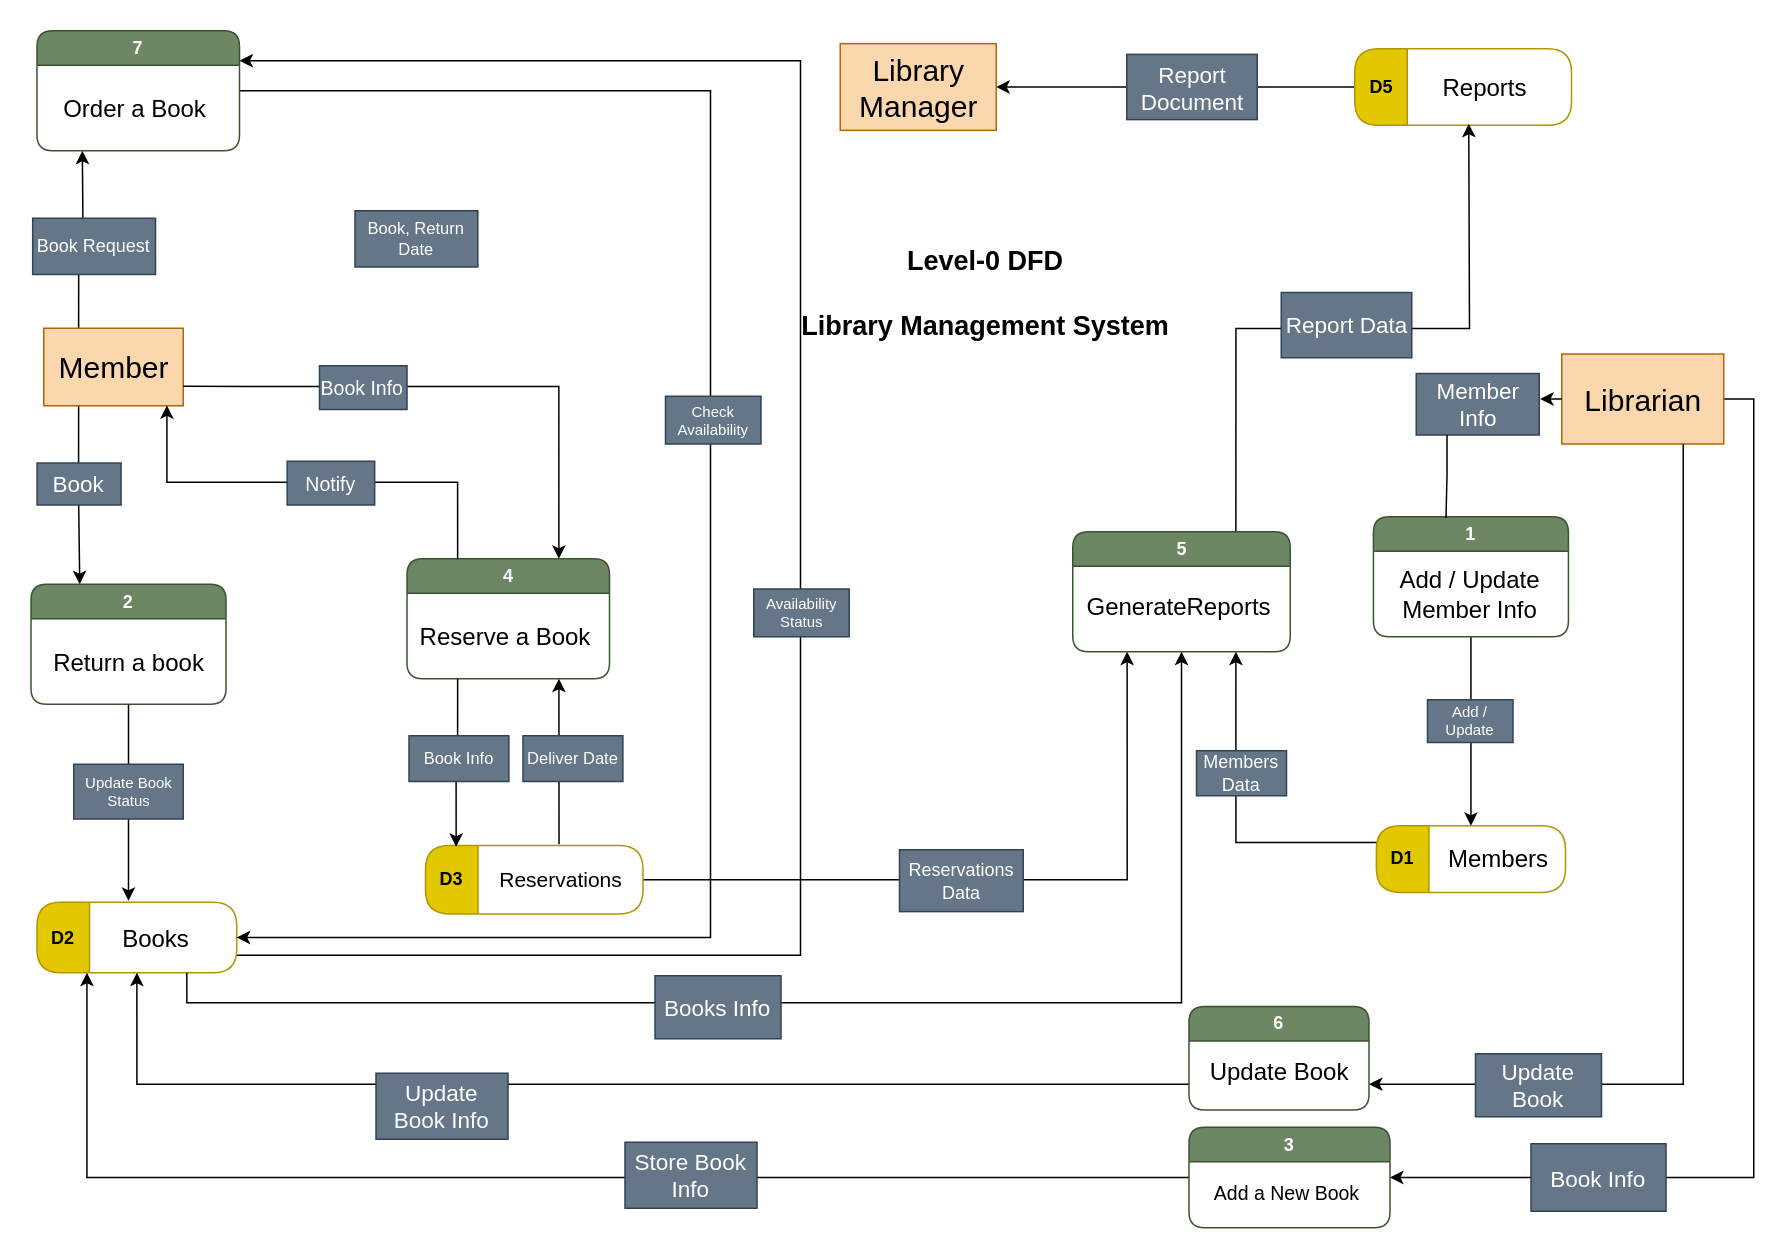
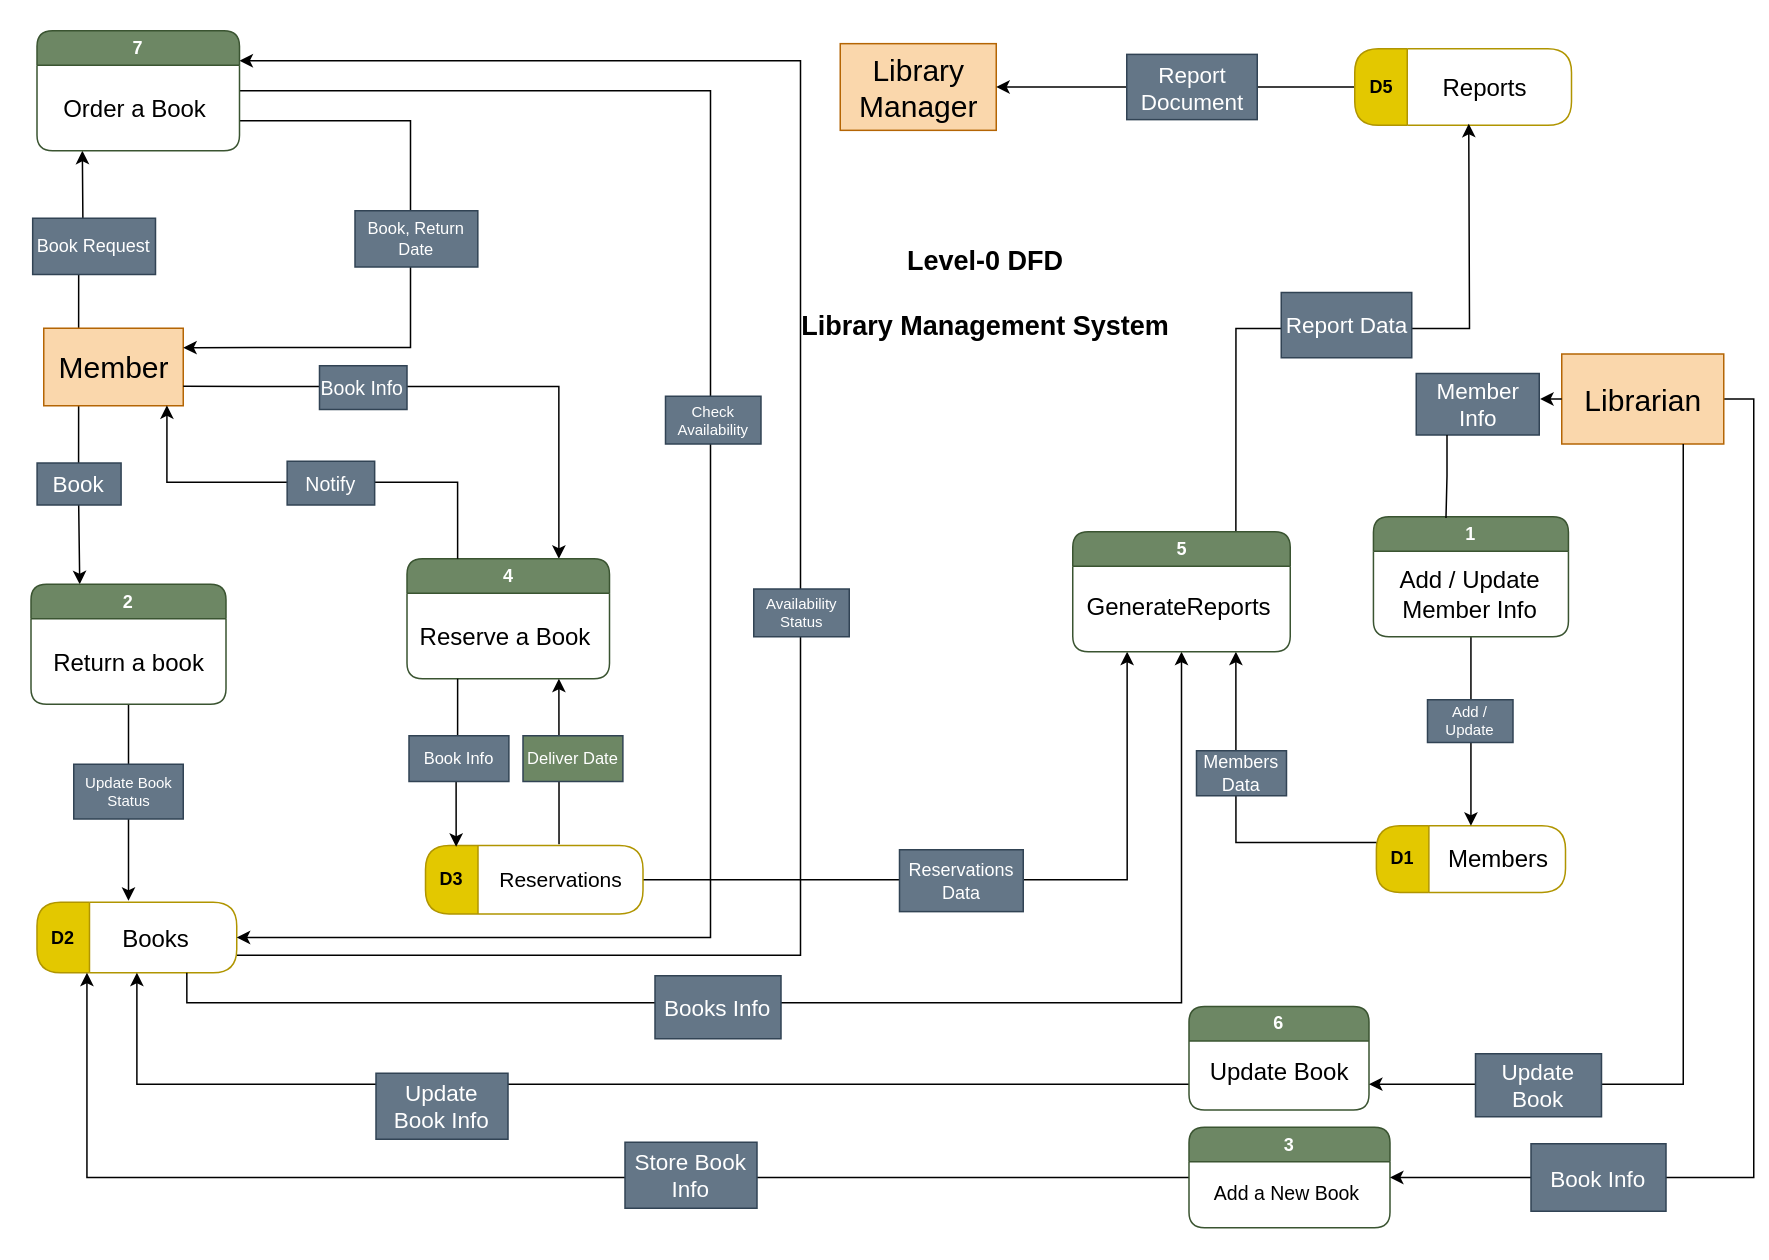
edge "7" -> "Member": added
node "Deliver Date": fillcolor #647687 -> #6d8764
